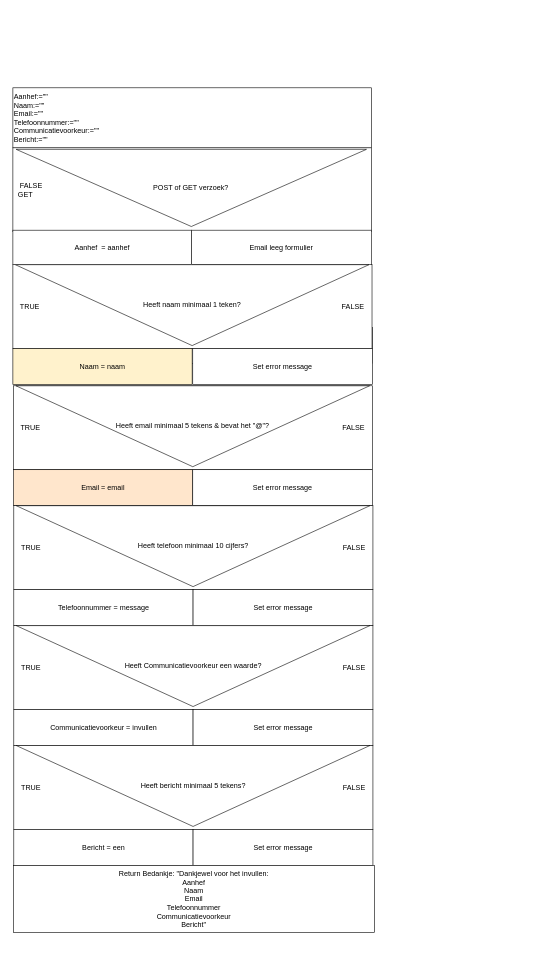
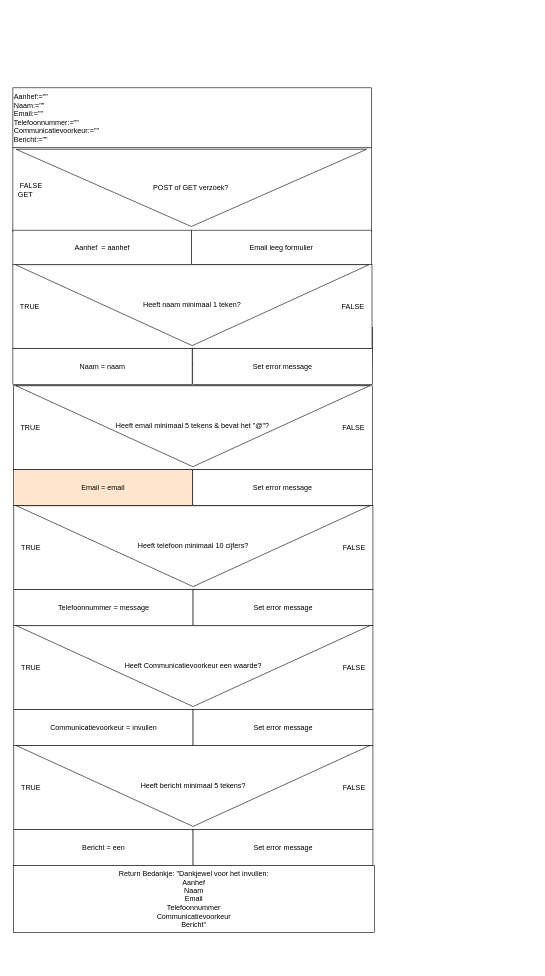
node "Naam = naam": fillcolor #fff2cc -> #ffffff
